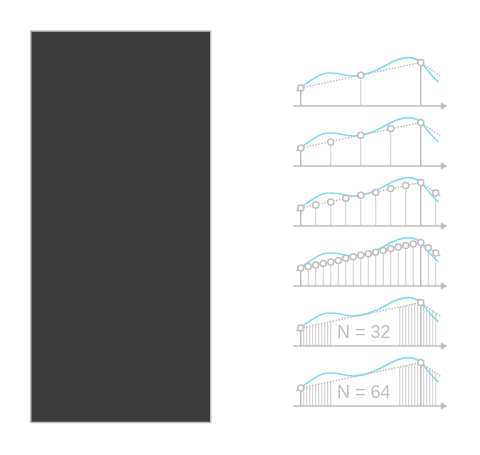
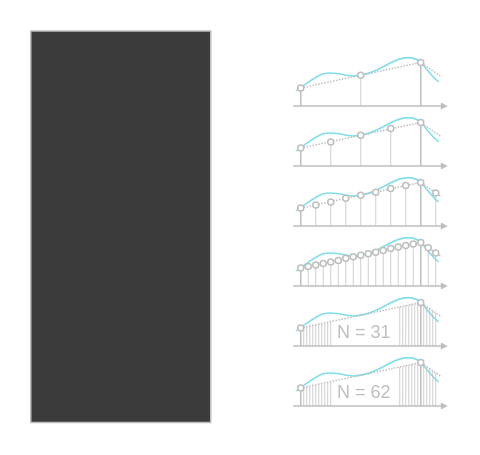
node "N = 32": label "N = 32" -> "N = 31"
node "N = 64": label "N = 64" -> "N = 62"
